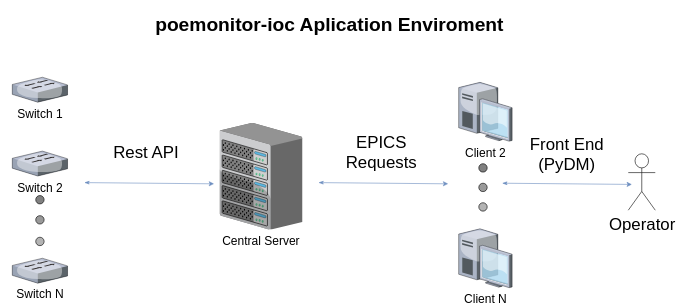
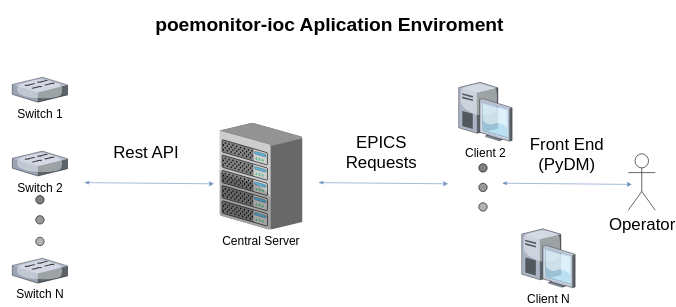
node "Client N": moved (485, 258) -> (548, 258)
